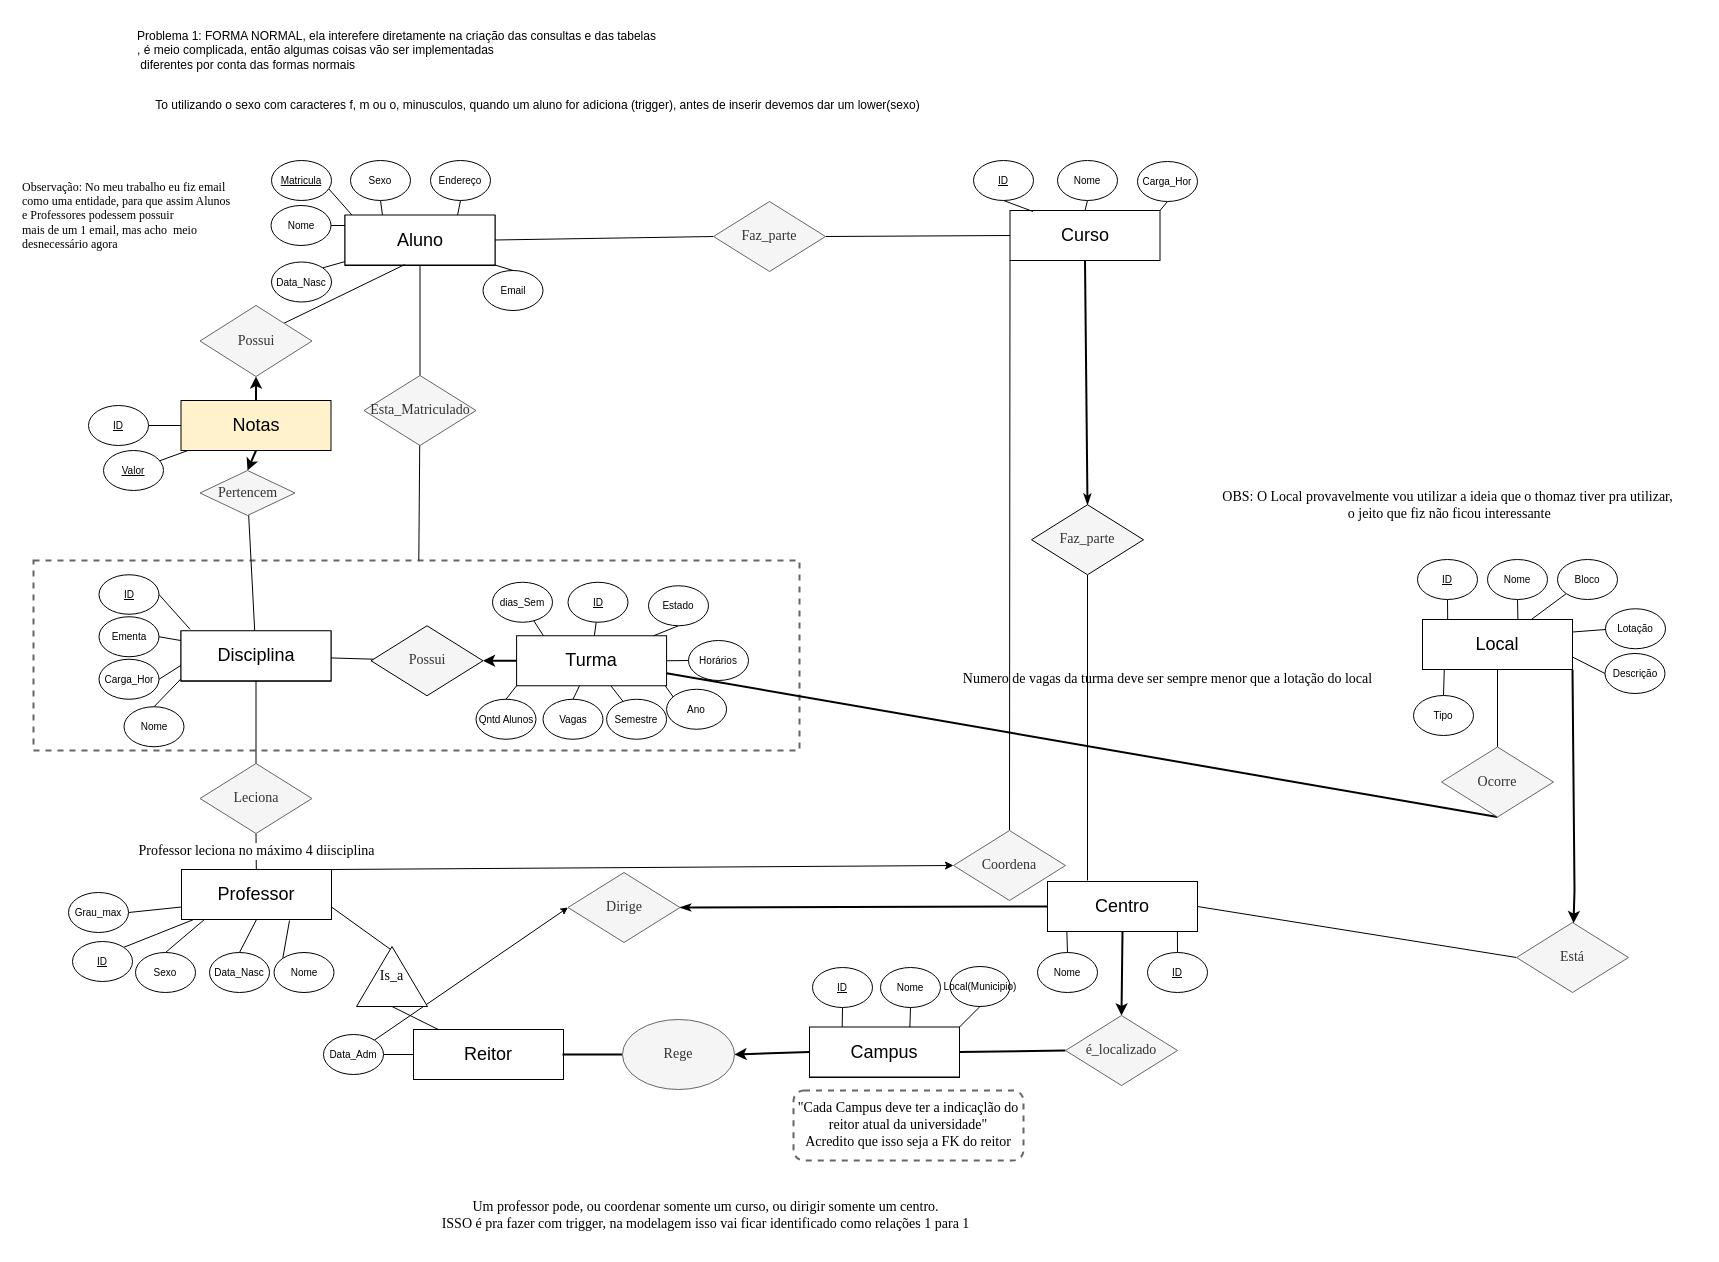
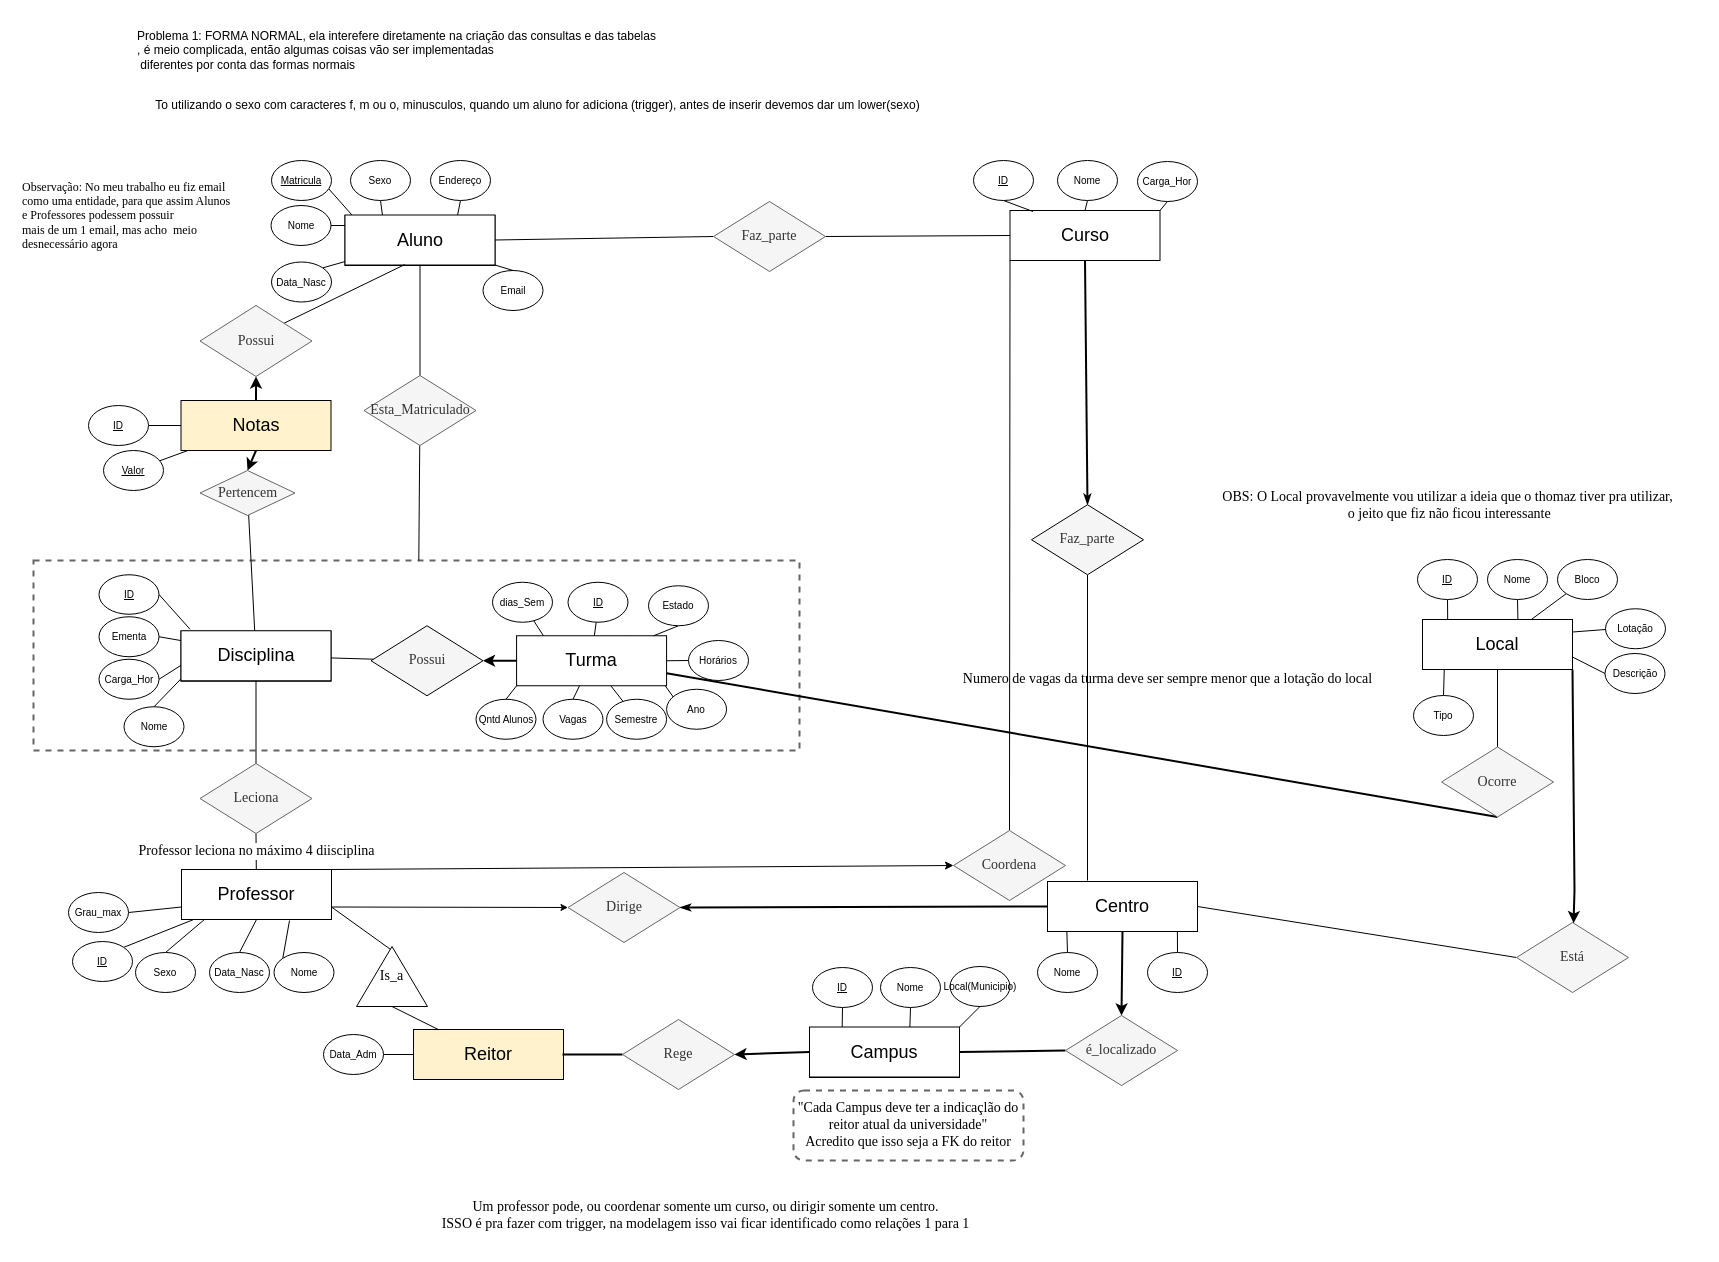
edge "Data_Adm" -> "Dirige": now "Professor" -> "Dirige"
node "Reitor": fillcolor #ffffff -> #fff2cc
node "Rege": shape ellipse -> diamond
